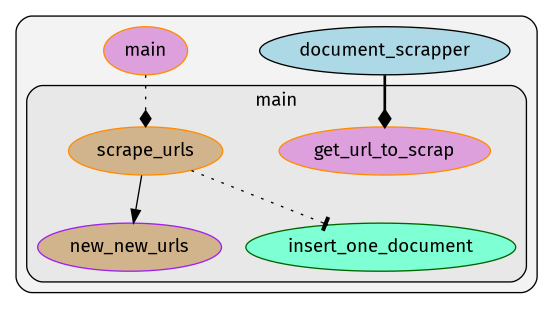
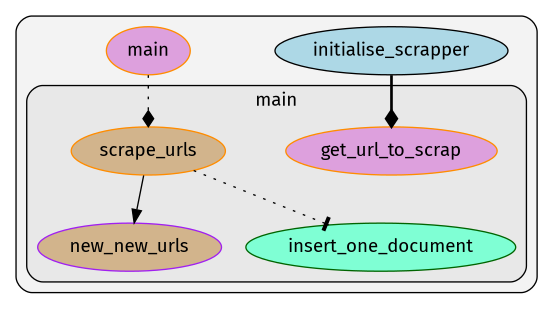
node "document_scrapper": label "document_scrapper" -> "initialise_scrapper"
